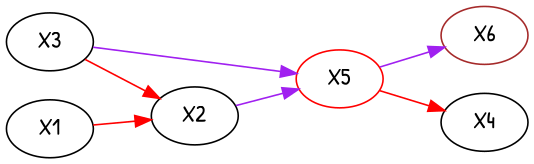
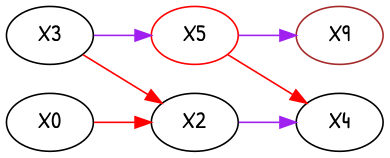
node "X6": label "X6" -> "X9"
edge "X2" -> "X5": now "X2" -> "X4"
node "X1": label "X1" -> "X0"
